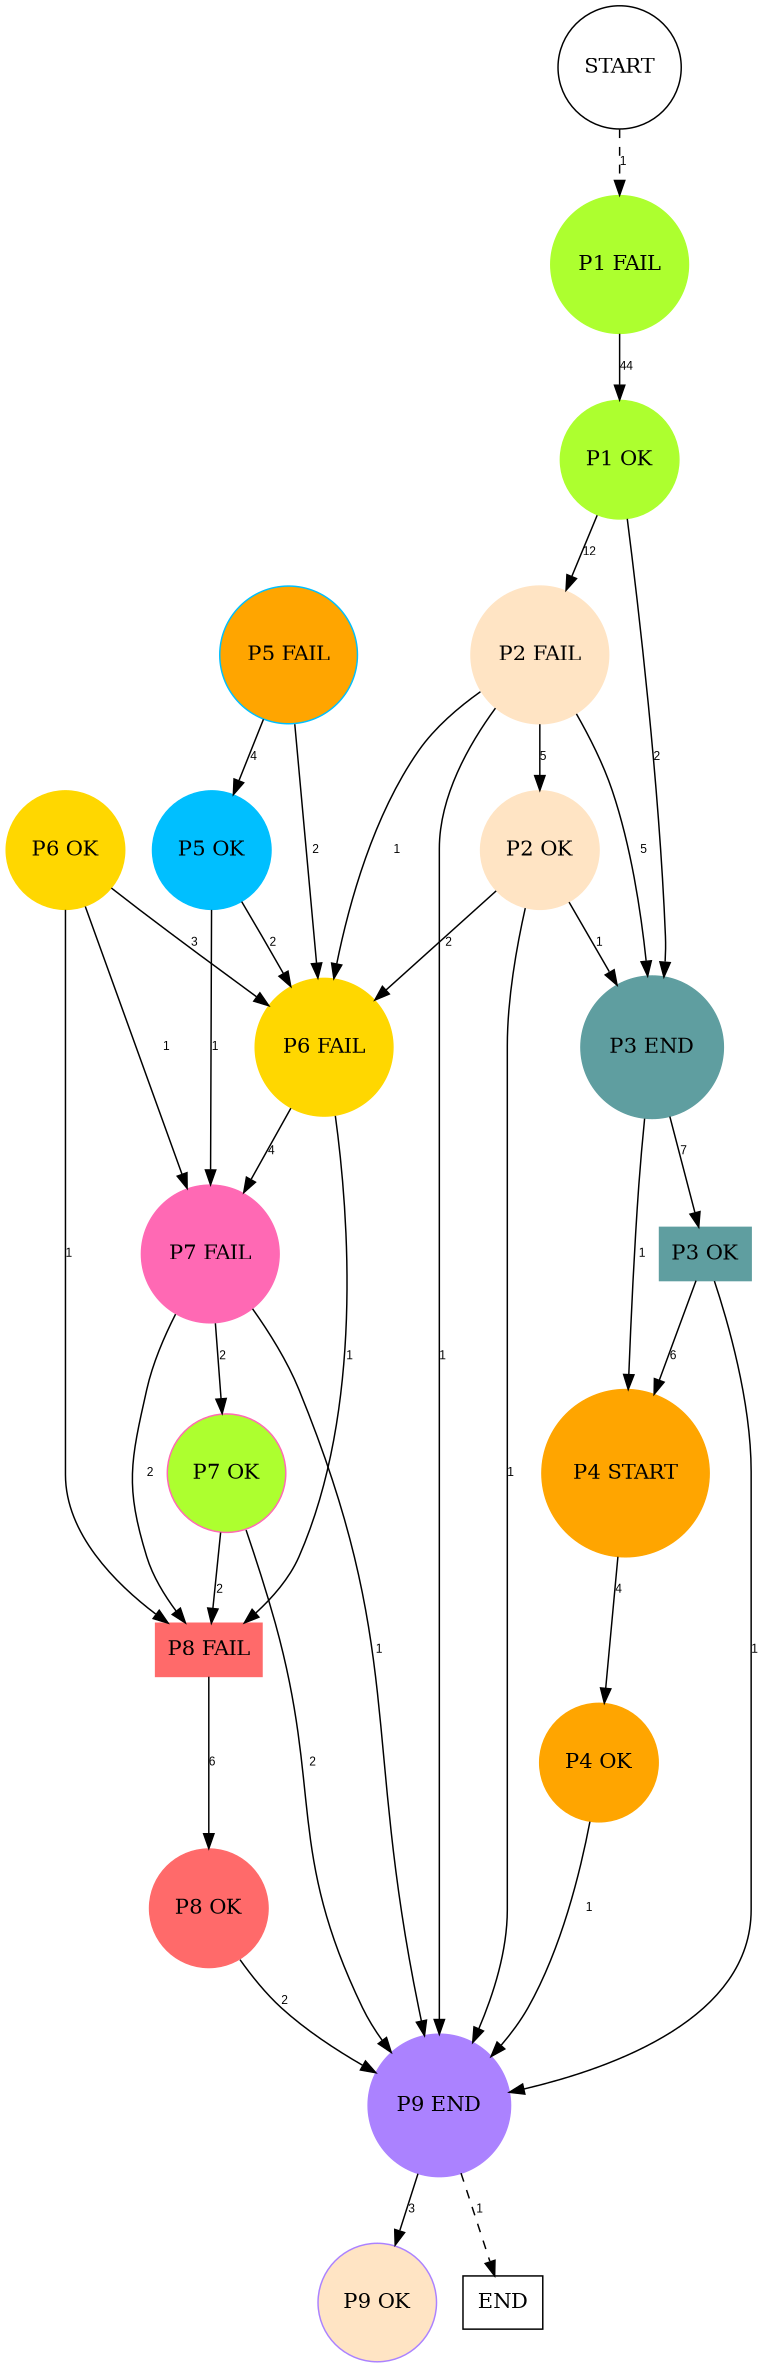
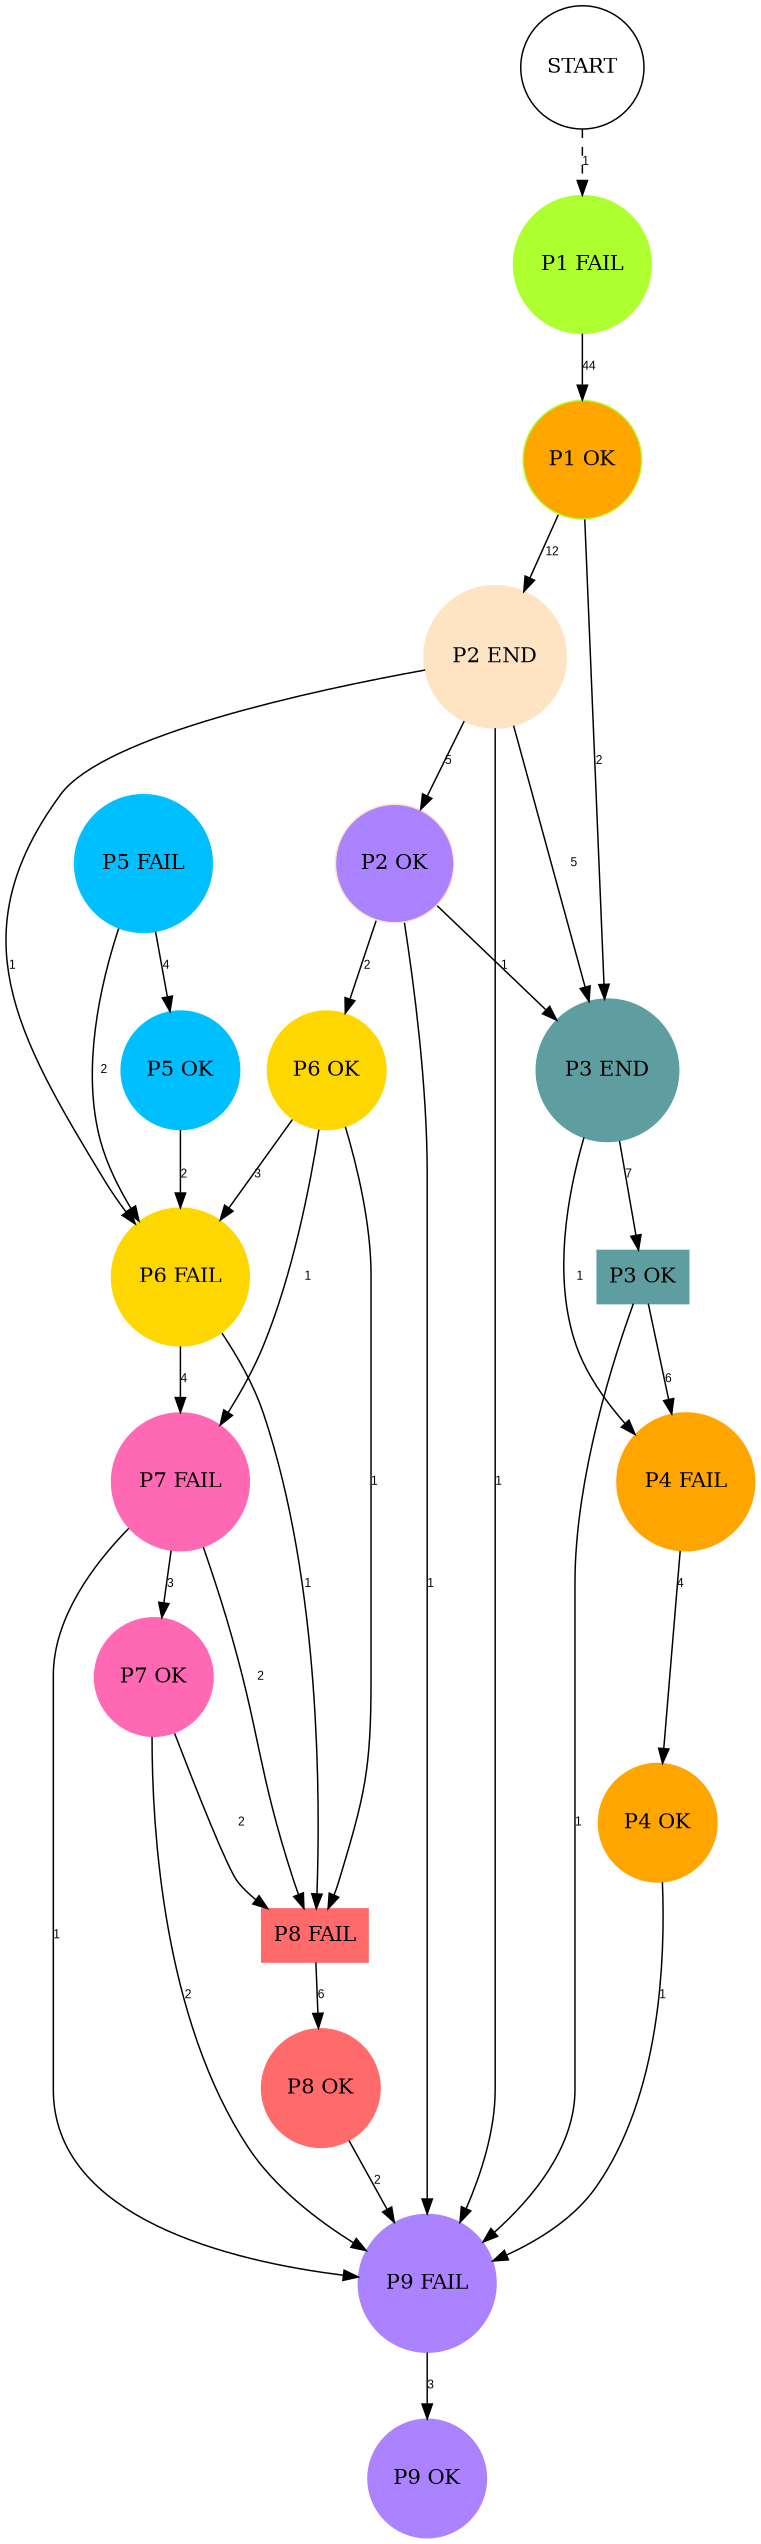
node "P1 OK": fillcolor greenyellow -> orange
node "P5 FAIL": fillcolor orange -> deepskyblue
node "P2 FAIL": label "P2 FAIL" -> "P2 END"
node "P2 OK": fillcolor bisque -> mediumpurple1
edge "P2 OK" -> "P6 FAIL": now "P2 OK" -> "P6 OK"
edge "P5 OK" -> "P7 FAIL": removed, label "1"
edge "P7 FAIL" -> "P7 OK": label "2" -> "3"
node "P7 OK": fillcolor greenyellow -> hotpink
node "P4 START": label "P4 START" -> "P4 FAIL"
node "P9 END": label "P9 END" -> "P9 FAIL"
node "P9 OK": fillcolor bisque -> mediumpurple1
node "END": removed
